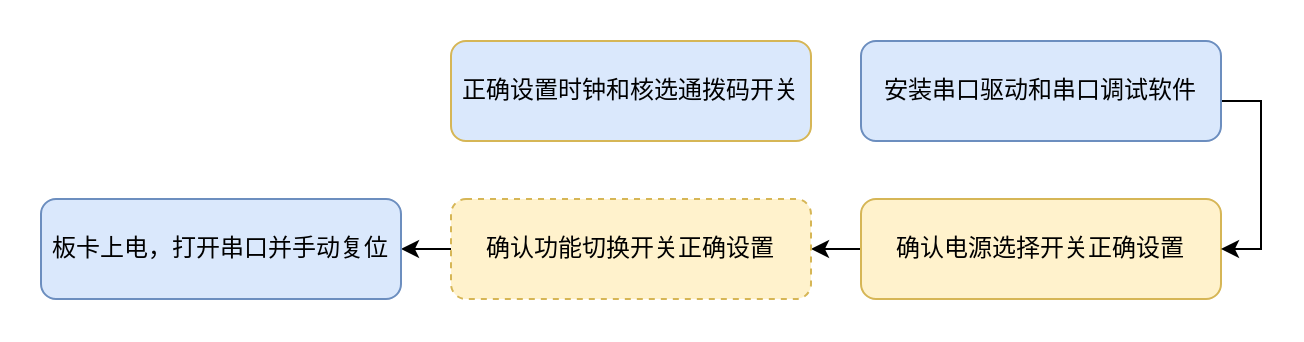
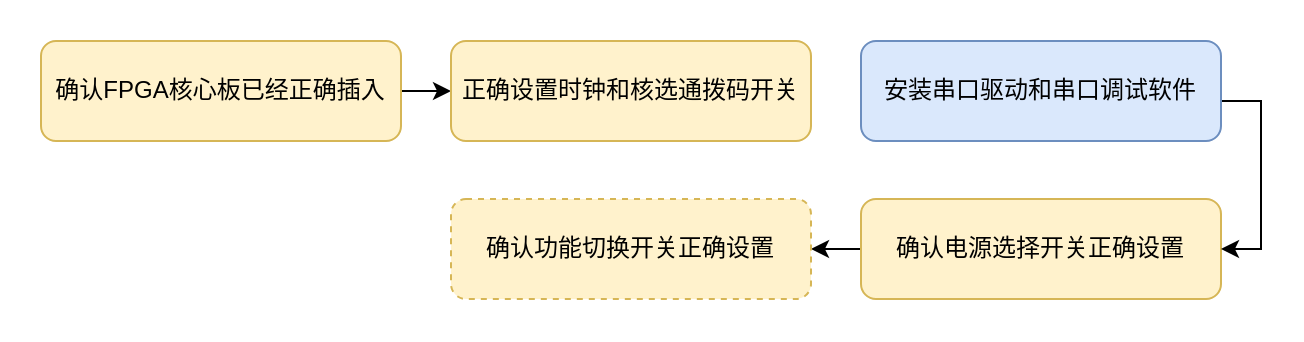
node "确认FPGA核心板已经正确插入": added
edge "确认FPGA核心板已经正确插入" -> "正确设置时钟和核选通拨码开关": added
node "正确设置时钟和核选通拨码开关": fillcolor #dae8fc -> #fff2cc
node "板卡上电，打开串口并手动复位": removed
edge "确认功能切换开关正确设置" -> "板卡上电，打开串口并手动复位": removed
